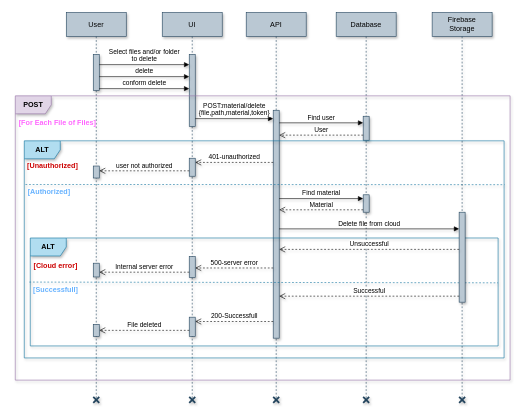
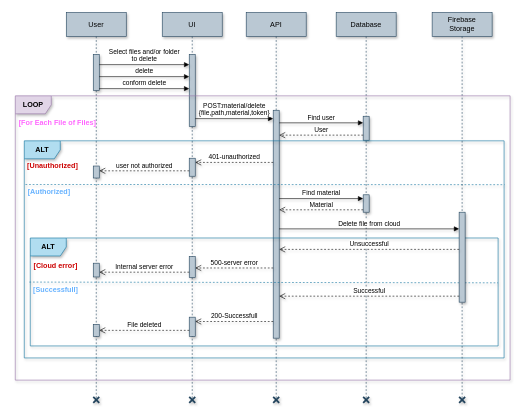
node "POST": label "POST" -> "LOOP"
